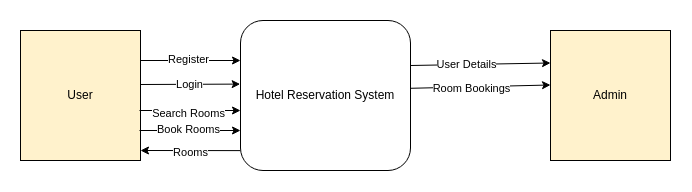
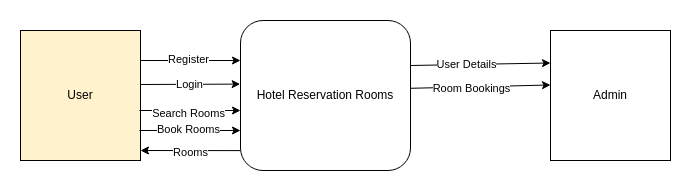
node "Hotel Reservation System": label "Hotel Reservation System" -> "Hotel Reservation Rooms"
node "Admin": fillcolor #fff2cc -> #ffffff
